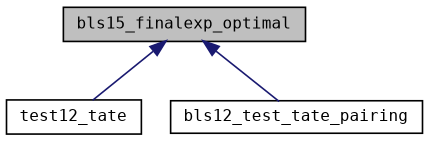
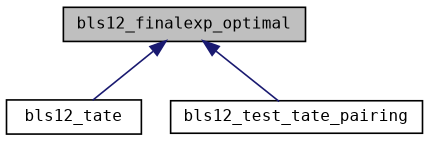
node "bls15_finalexp_optimal": label "bls15_finalexp_optimal" -> "bls12_finalexp_optimal"
node "test12_tate": label "test12_tate" -> "bls12_tate"
